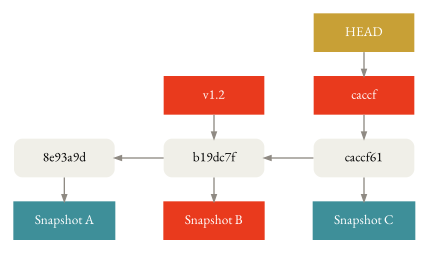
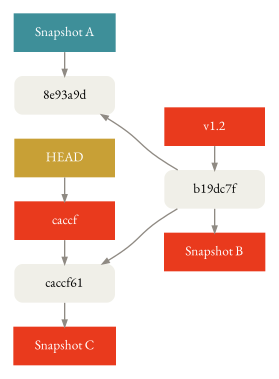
edge "caccf61" -> "b19dc7f": reversed
edge "8e93a9d" -> "Snapshot A": reversed
node "Snapshot C": fillcolor #3e8f99 -> #e93a1d
